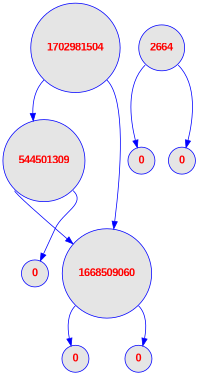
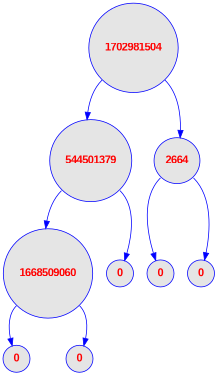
edge "1702981504" -> "1668509060": now "1702981504" -> "2664"
node "544501309": label "544501309" -> "544501379"
